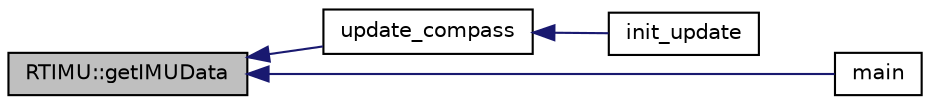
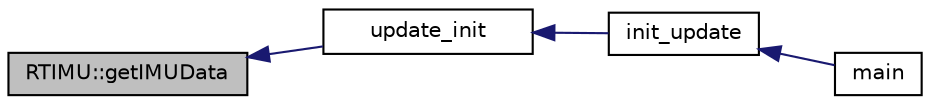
node "update_compass": label "update_compass" -> "update_init"
edge "main" -> "RTIMU::getIMUData": now "main" -> "init_update"
